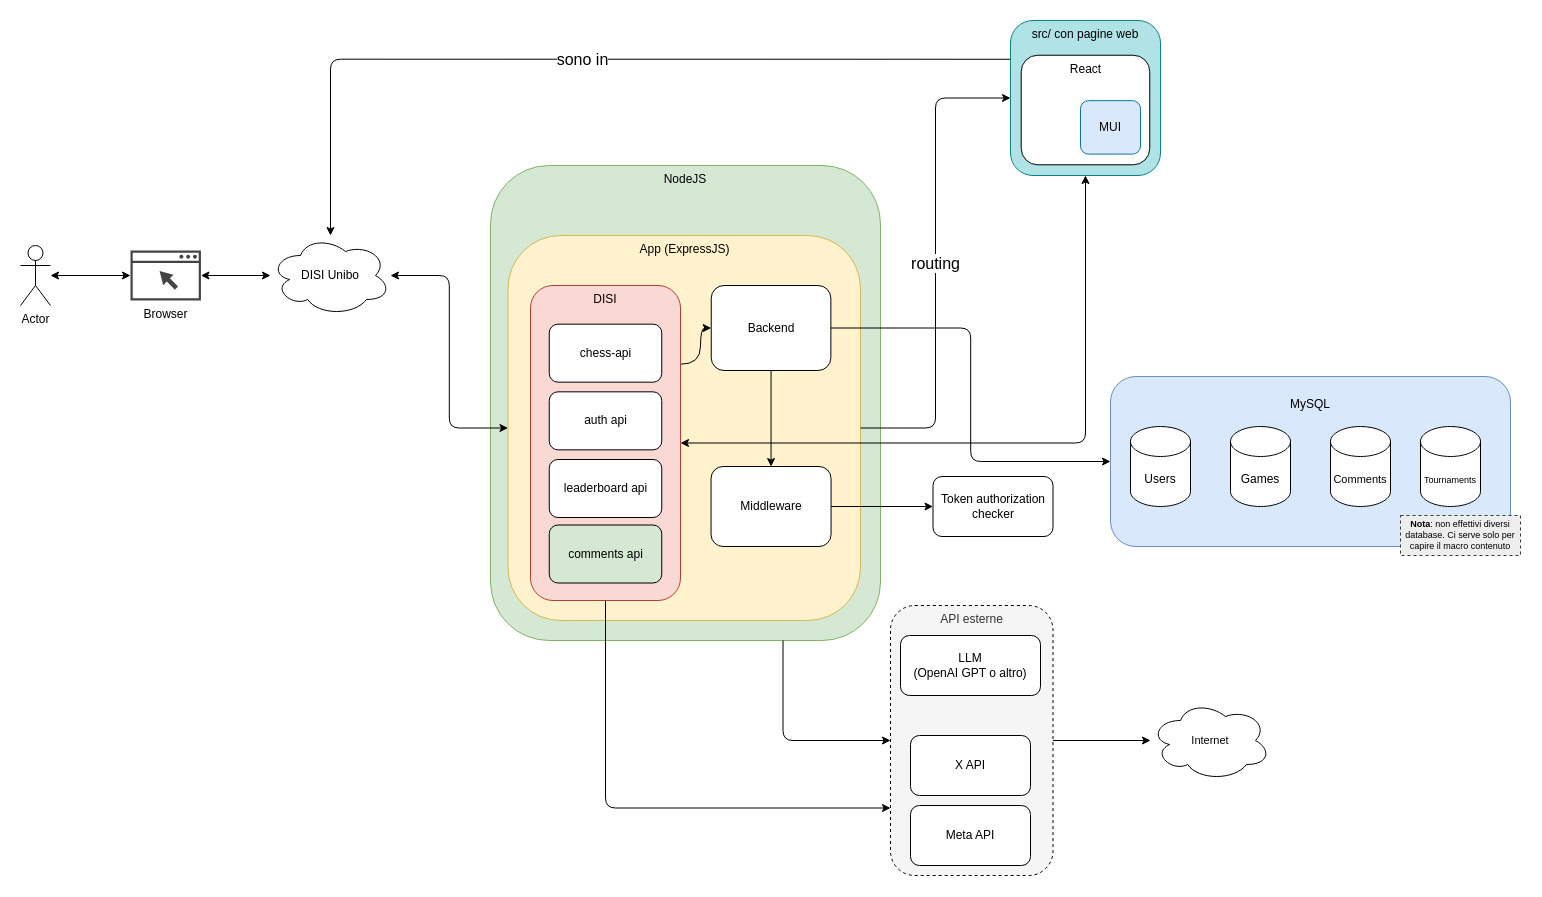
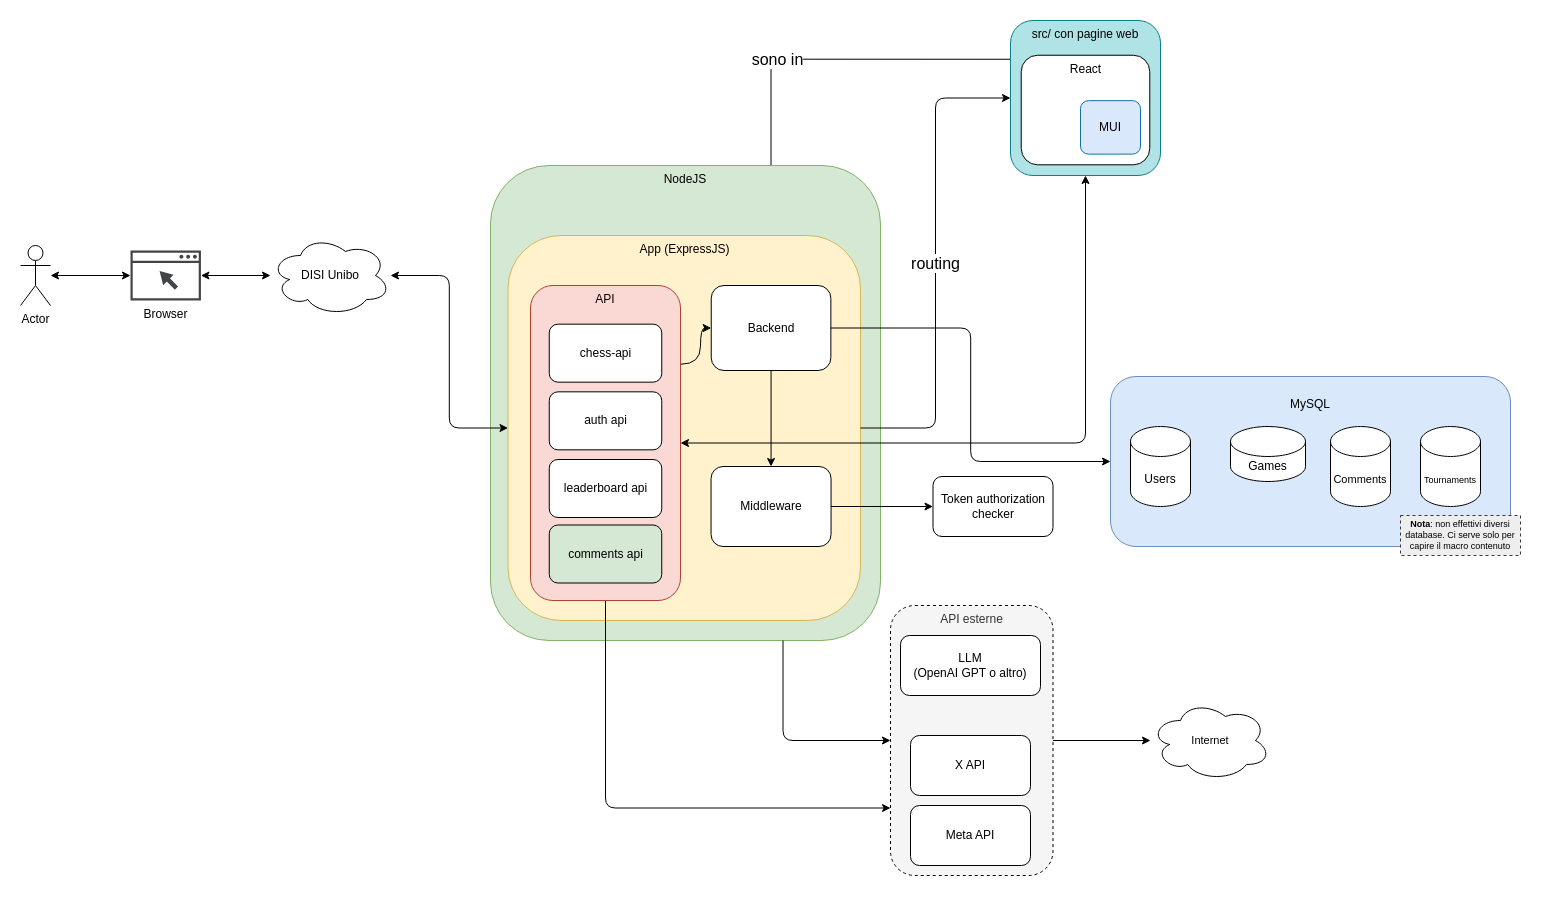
edge "src/ con pagine web" -> "DISI Unibo": now "src/ con pagine web" -> "Backend"
node "DISI": label "DISI" -> "API"
node "Games": size 60x80 -> 75x55
